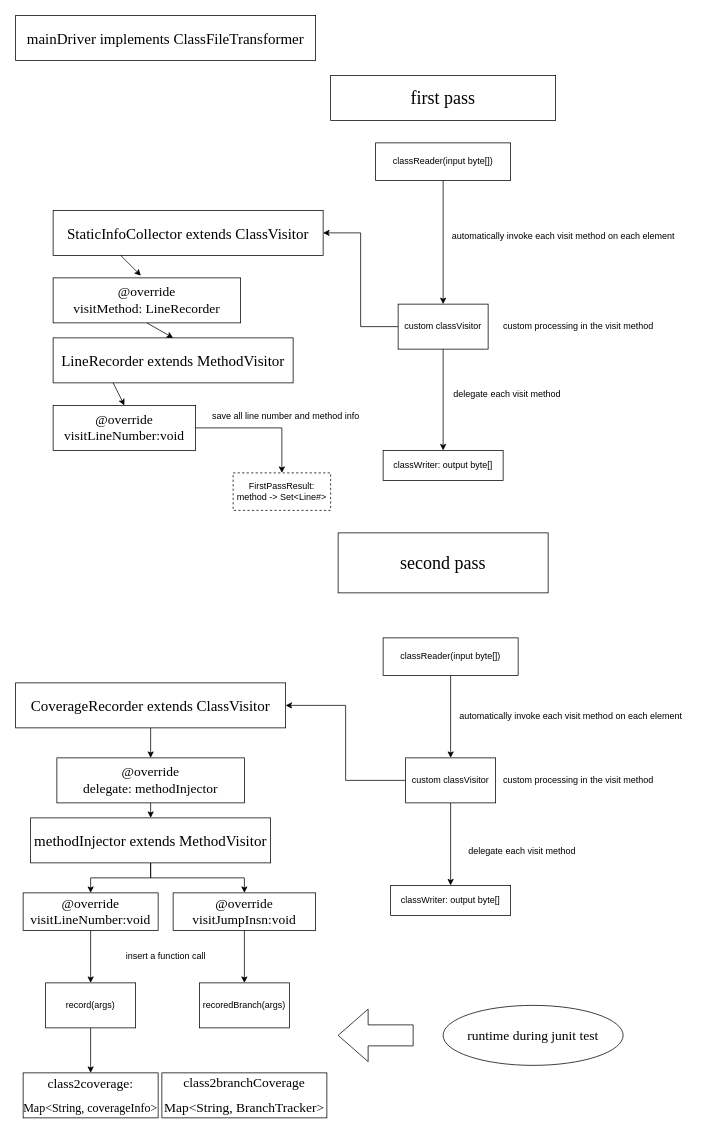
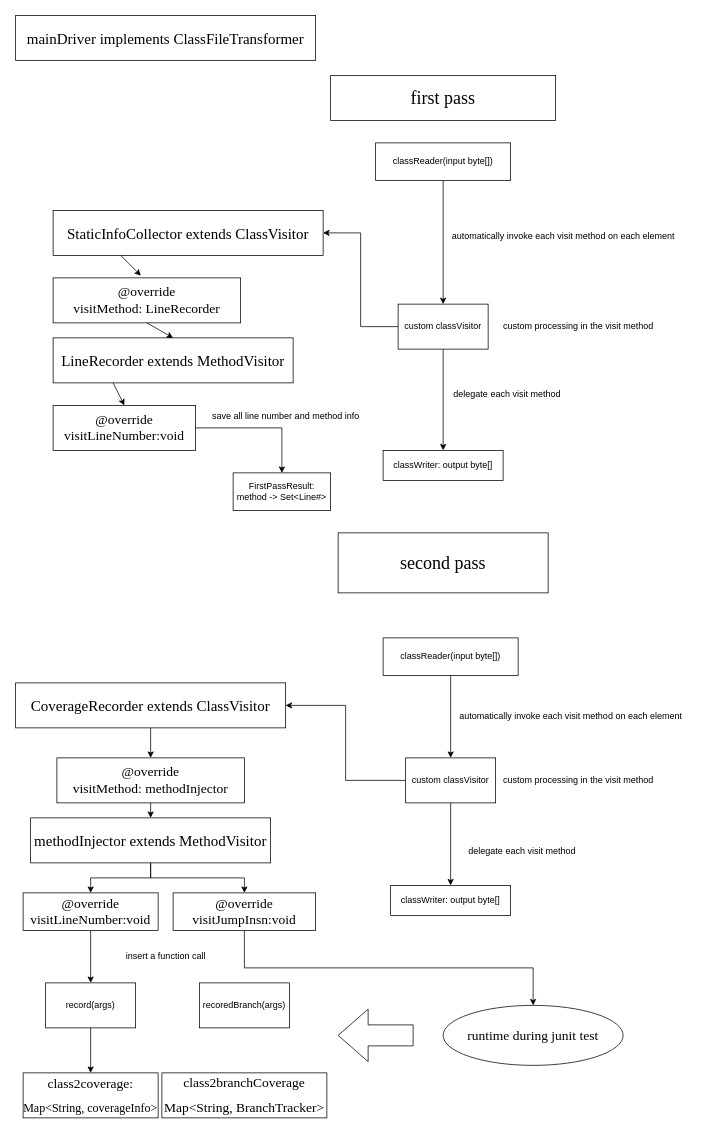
node "FirstPassResult: method -> Set<Line#>": style dashed -> solid
node "@override delegate: methodInjector": label "@override delegate: methodInjector" -> "@override visitMethod: methodInjector"
edge "@override visitJumpInsn:void" -> "recoredBranch(args)": now "@override visitJumpInsn:void" -> "runtime during junit test"
